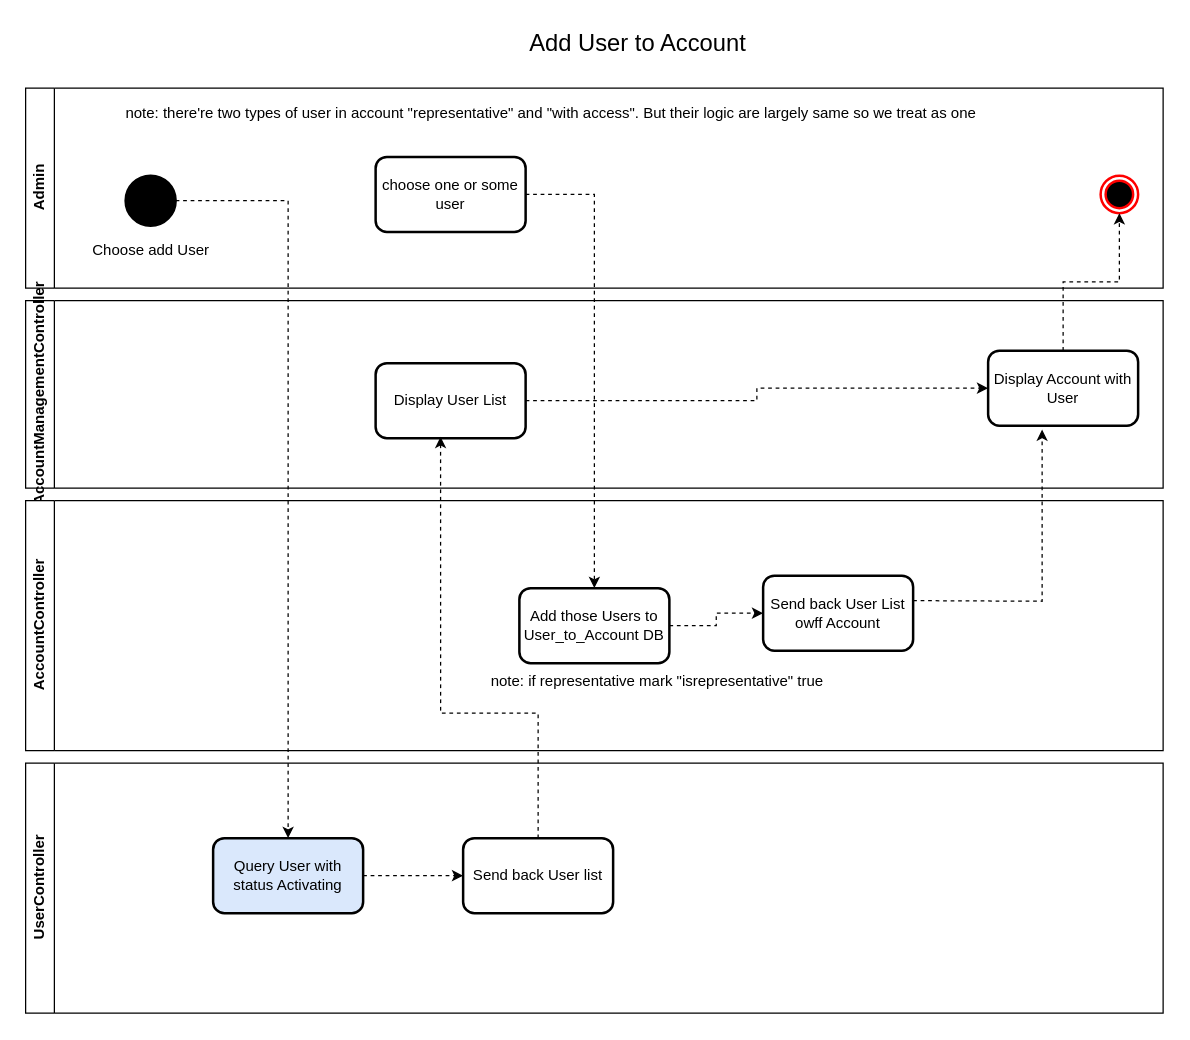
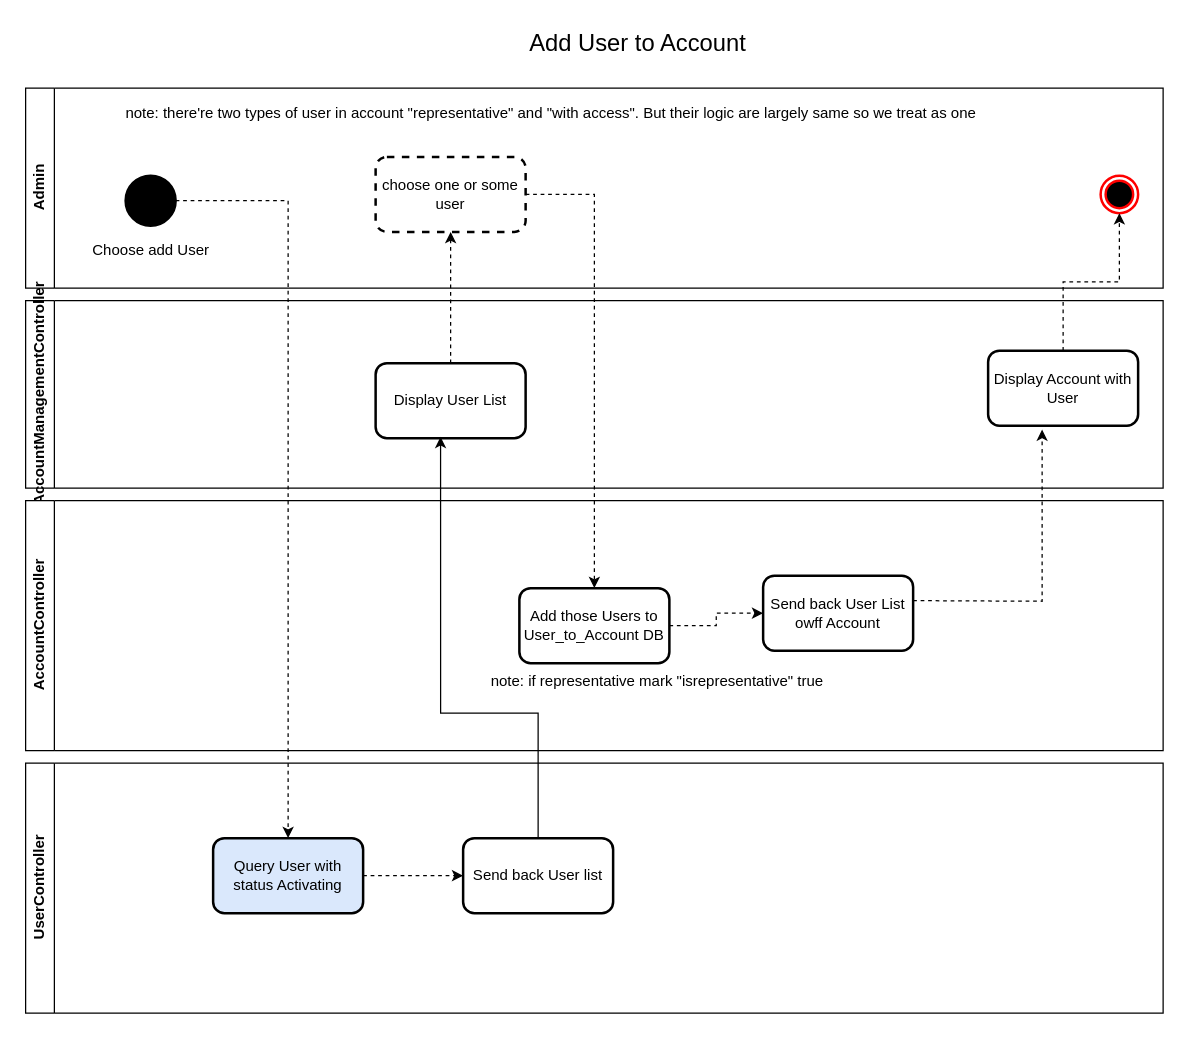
node "choose one or some user": style solid -> dashed
edge "Display User List" -> "Display Account with User": now "Display User List" -> "choose one or some user"
edge "Send back User list" -> "Display User List": style dashed -> solid
